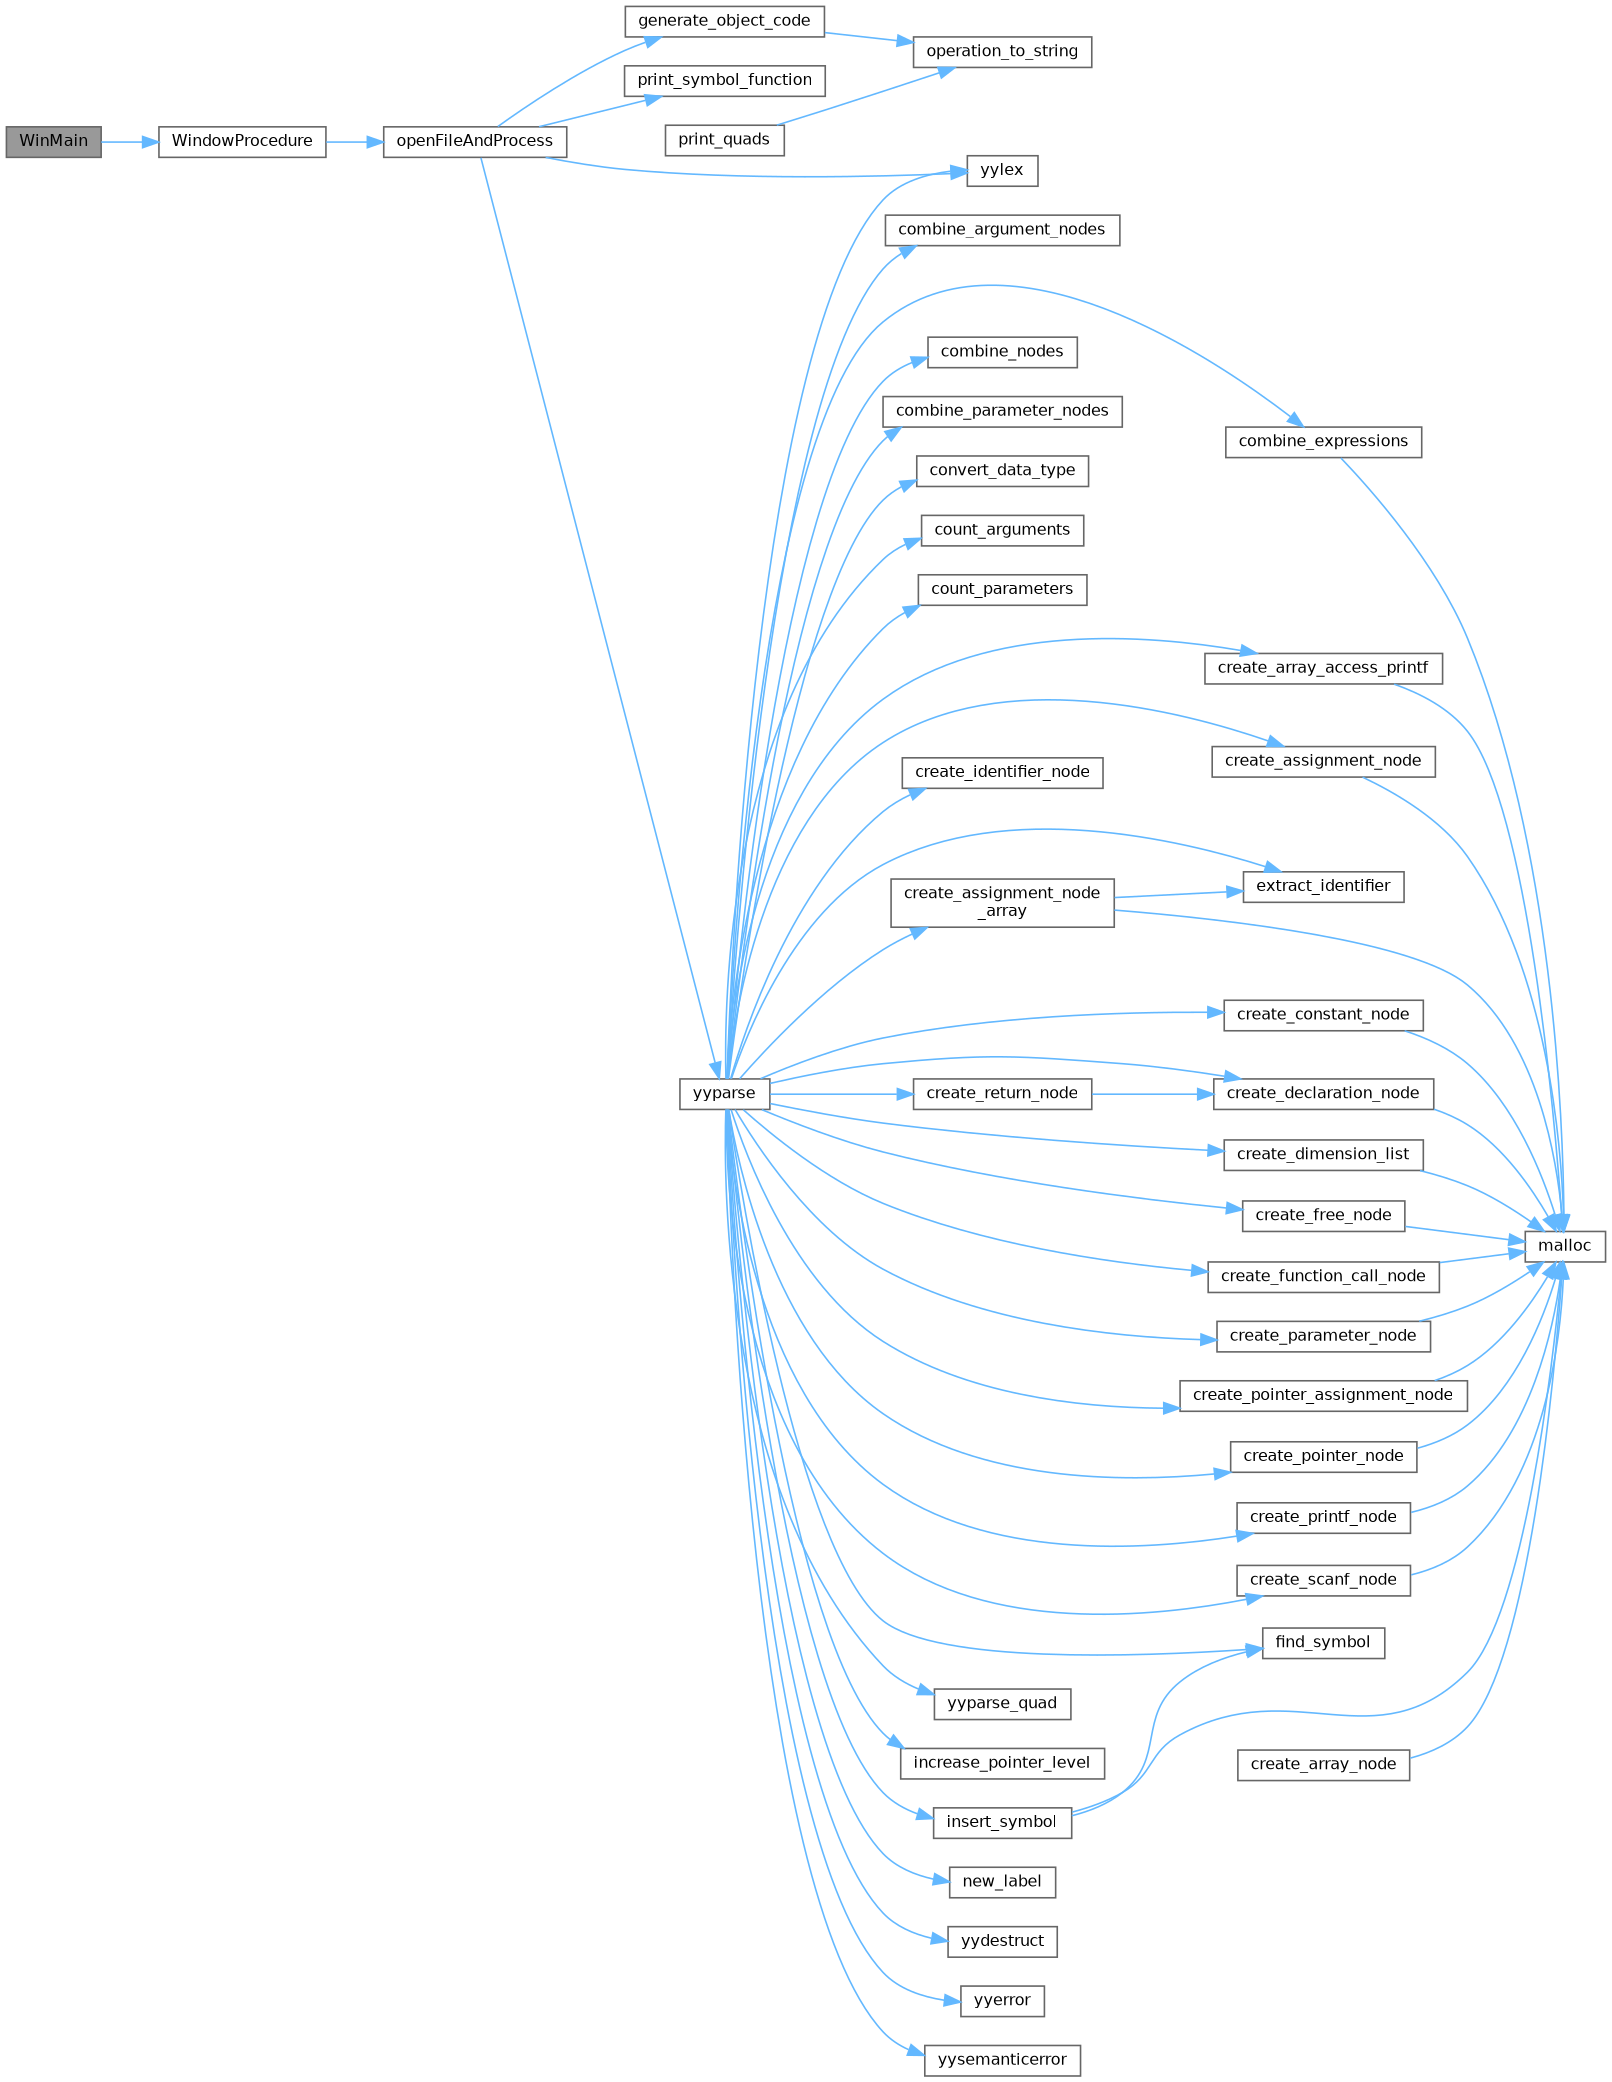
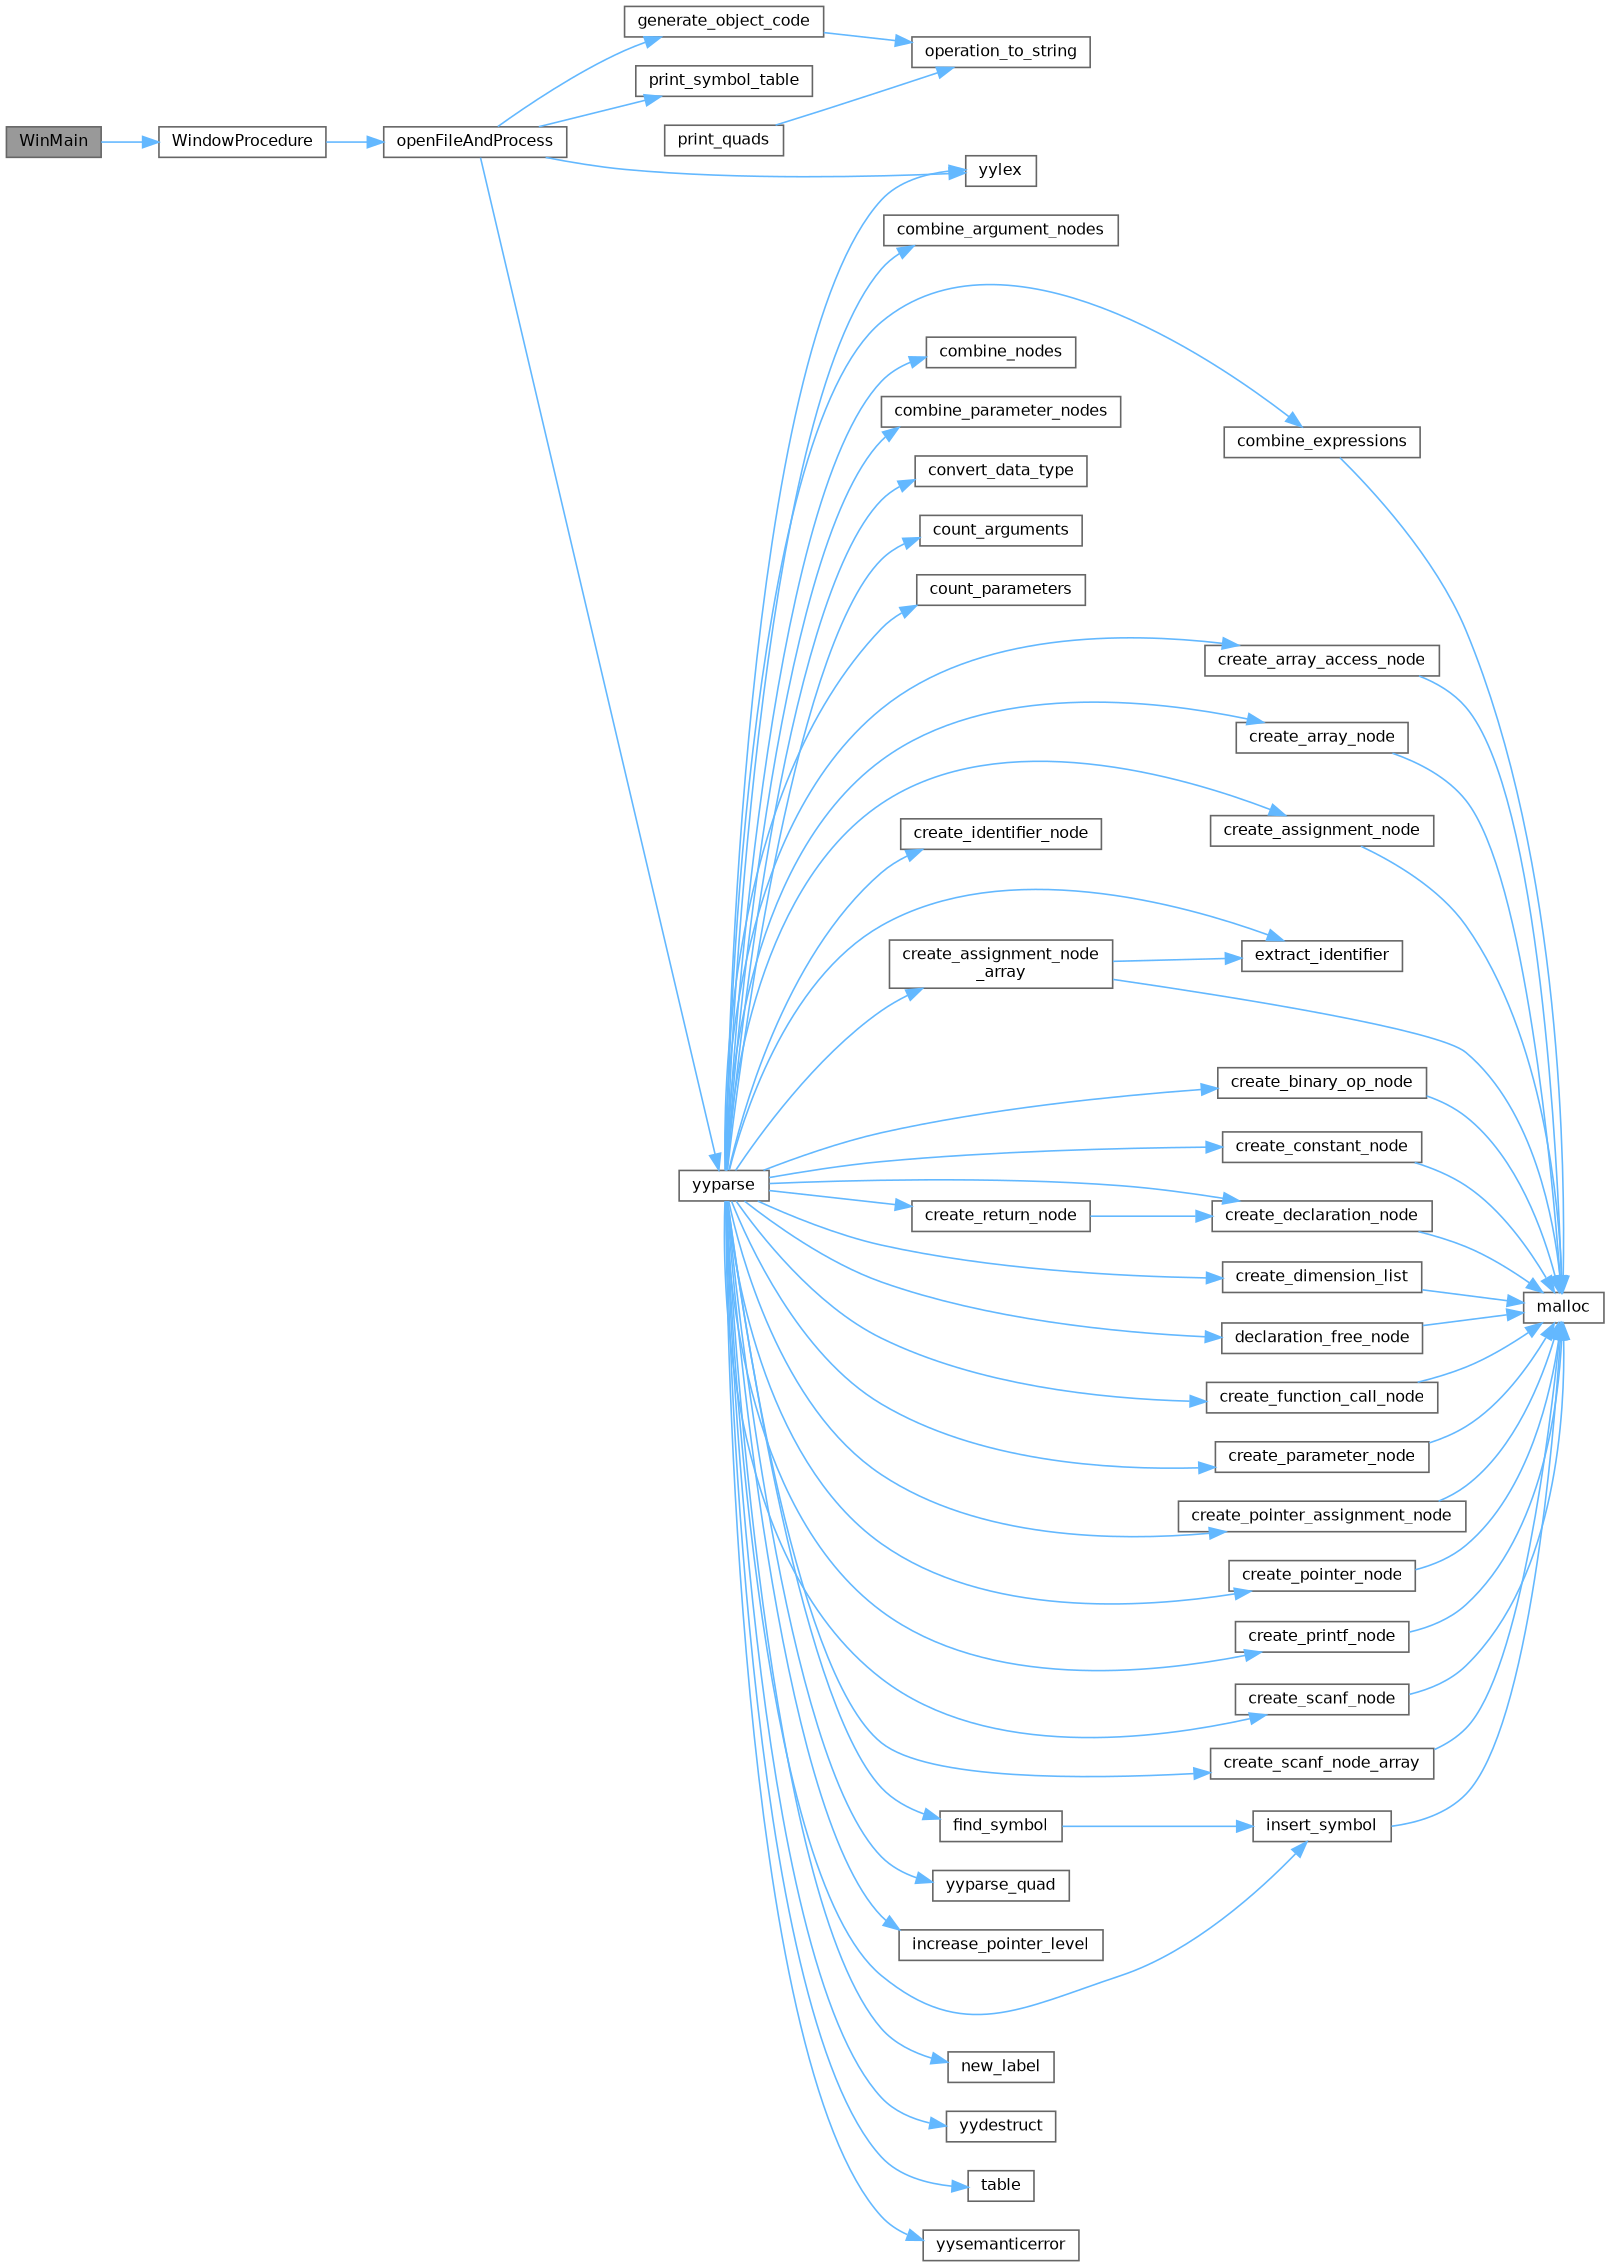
node "print_symbol_function": label "print_symbol_function" -> "print_symbol_table"
node "create_array_access_printf": label "create_array_access_printf" -> "create_array_access_node"
edge "yyparse" -> "create_array_node": added
node "create_binary_op_node": added
node "create_free_node": label "create_free_node" -> "declaration_free_node"
edge "insert_symbol" -> "find_symbol": reversed
node "create_scanf_node_array": added
node "yyerror": label "yyerror" -> "table"
